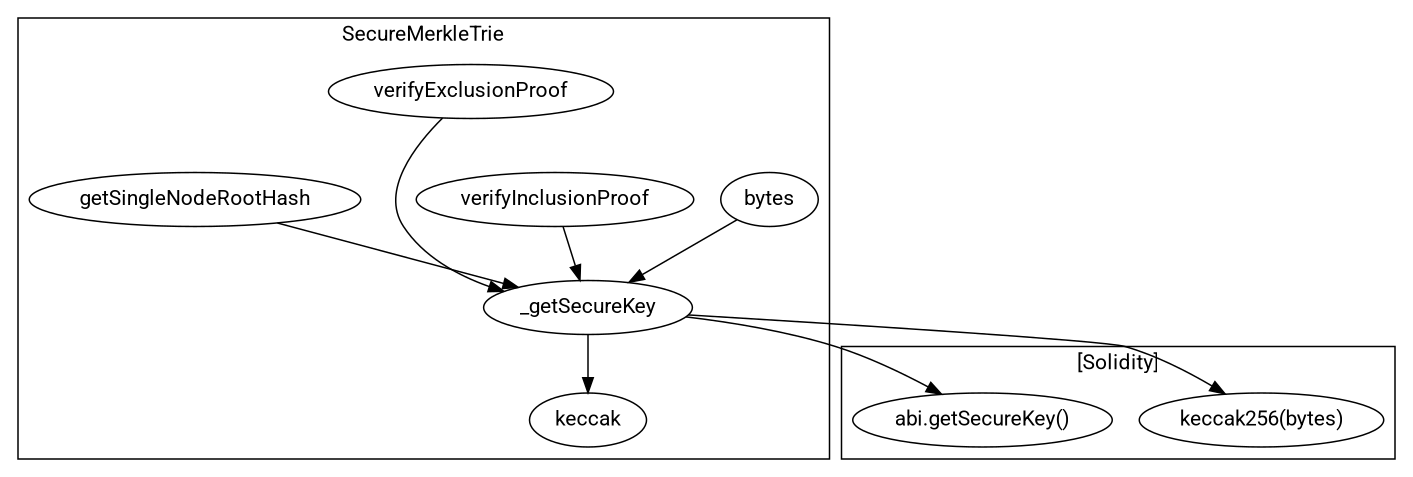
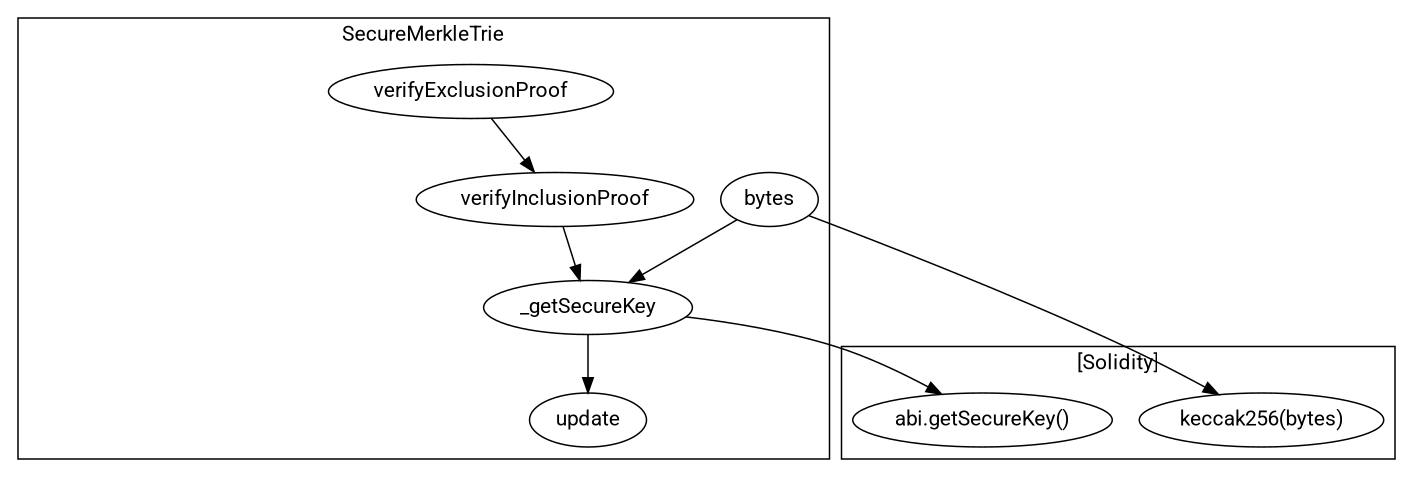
node "getSingleNodeRootHash": removed
edge "verifyExclusionProof" -> "_getSecureKey": now "verifyExclusionProof" -> "verifyInclusionProof"
edge "_getSecureKey" -> "keccak256(bytes)": now "bytes" -> "keccak256(bytes)"
node "keccak": label "keccak" -> "update"
